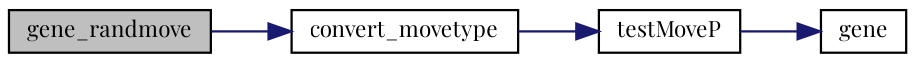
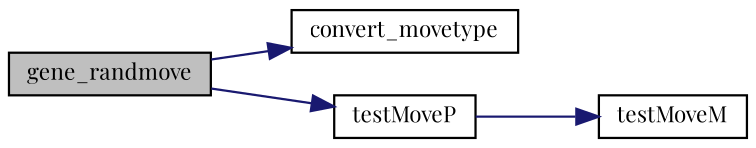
edge "convert_movetype" -> "testMoveP": now "gene_randmove" -> "testMoveP"
node "gene": label "gene" -> "testMoveM"
